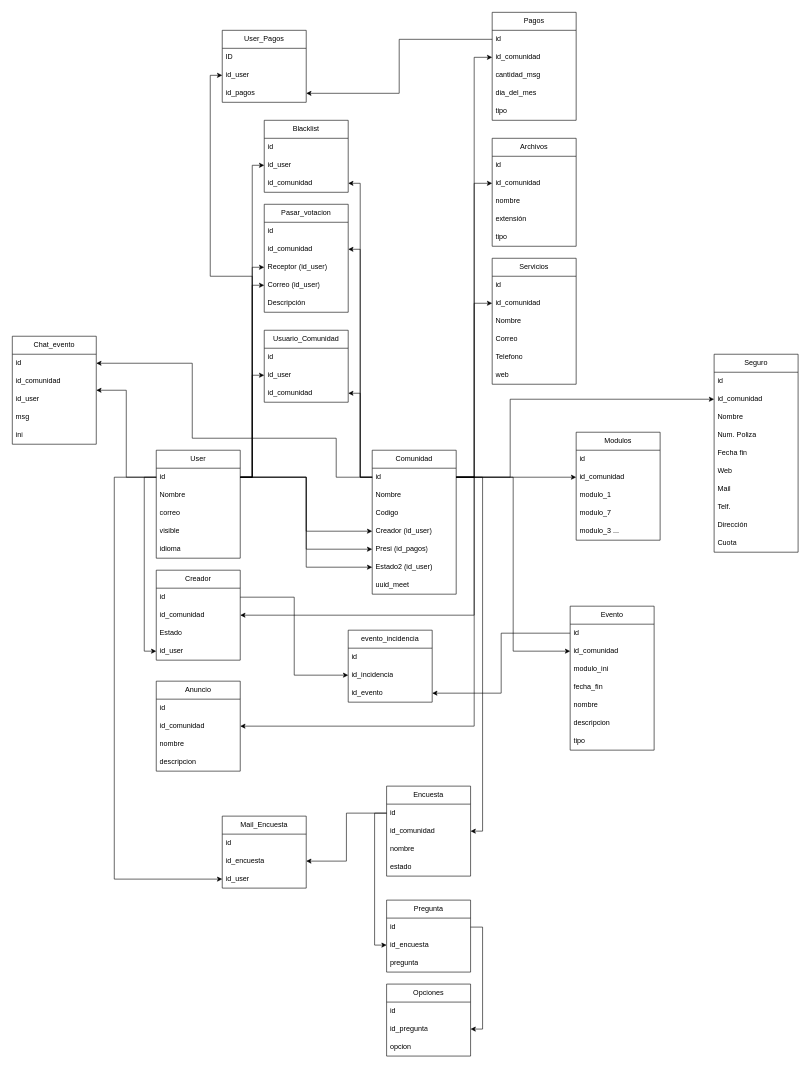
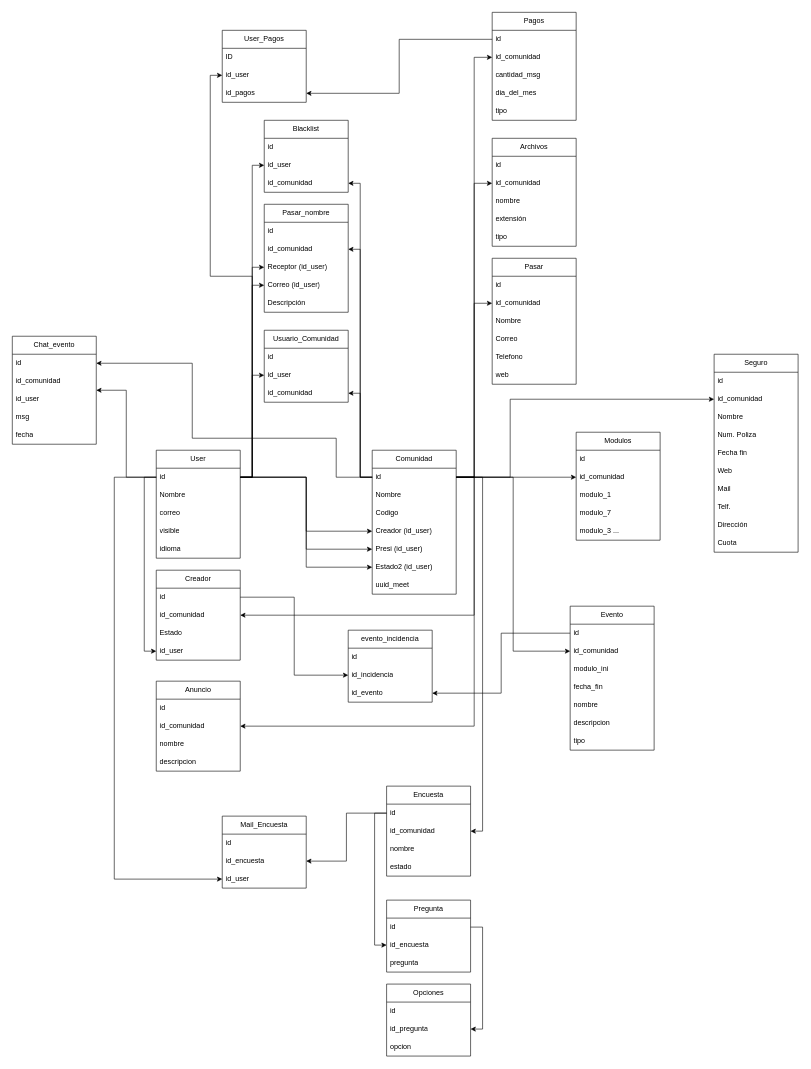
node "Pasar_votacion": label "Pasar_votacion" -> "Pasar_nombre"
node "Servicios": label "Servicios" -> "Pasar"
node "ini": label "ini" -> "fecha"
node "Presi (id_pagos)": label "Presi (id_pagos)" -> "Presi (id_user)"
